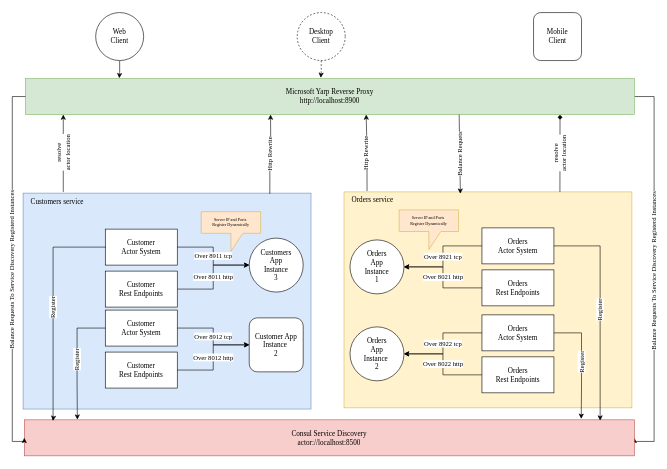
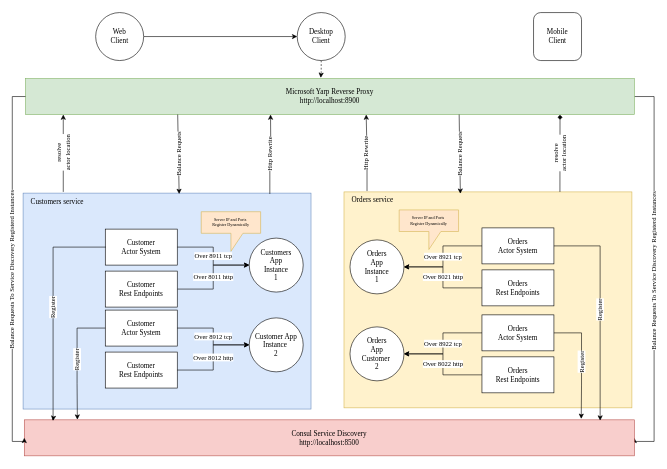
node "Desktop Client": style dashed -> solid
edge "Web Client" -> "Microsoft Yarp Reverse Proxy http://localhost:8900": now "Web Client" -> "Desktop Client"
edge "Microsoft Yarp Reverse Proxy http://localhost:8900" -> "Customers service": added, label "Balance Requets"
node "Customers App Instance 3": label "Customers App Instance 3" -> "Customers App Instance 1"
node "Customer App Instance 2": shape rounded rectangle -> ellipse
node "Orders App Instance 2": label "Orders App Instance 2" -> "Orders App Customer 2"
node "Consul Service Discovery actor://localhost:8500": label "Consul Service Discovery actor://localhost:8500" -> "Consul Service Discovery http://localhost:8500"
